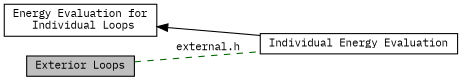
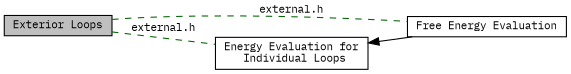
edge "Exterior Loops" -- "Energy Evaluation for Individual Loops": added, label "external.h"
node "Individual Energy Evaluation": label "Individual Energy Evaluation" -> "Free Energy Evaluation"
